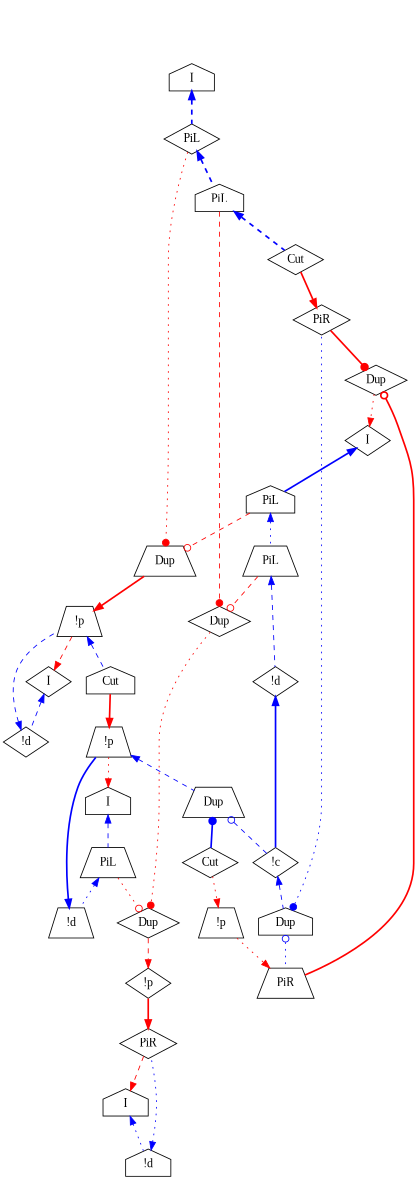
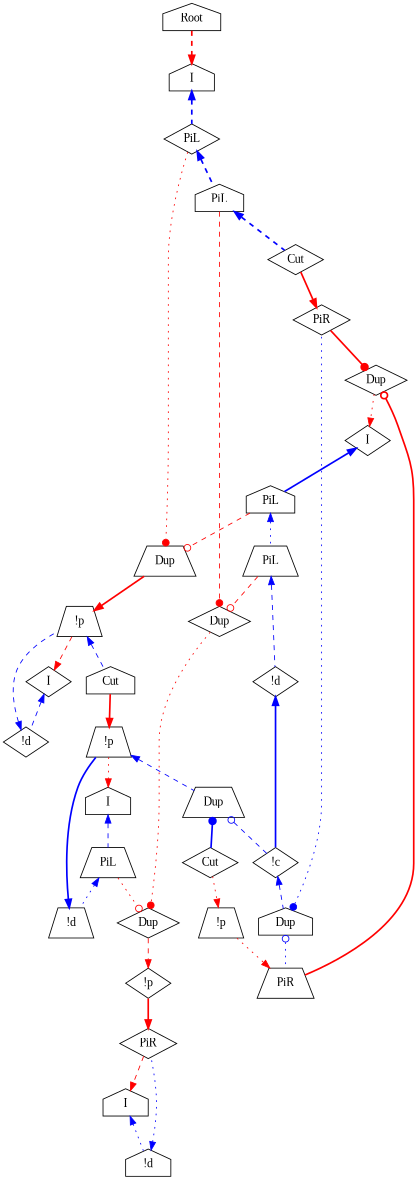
node "Root": added
